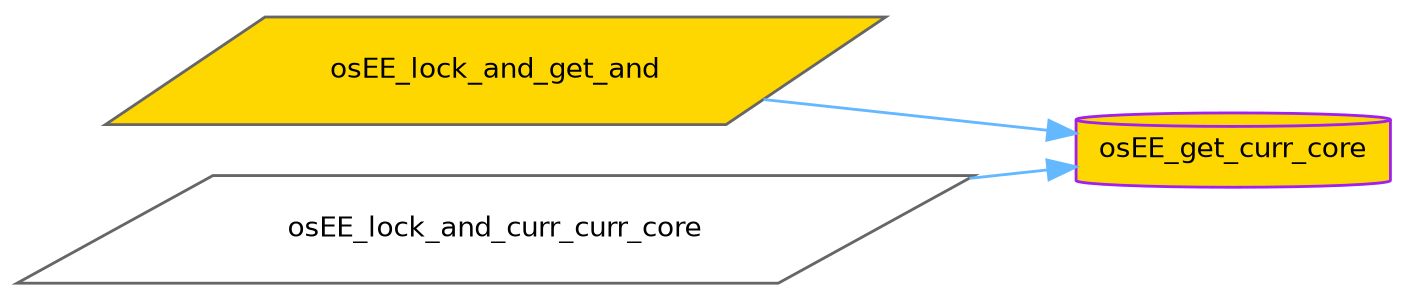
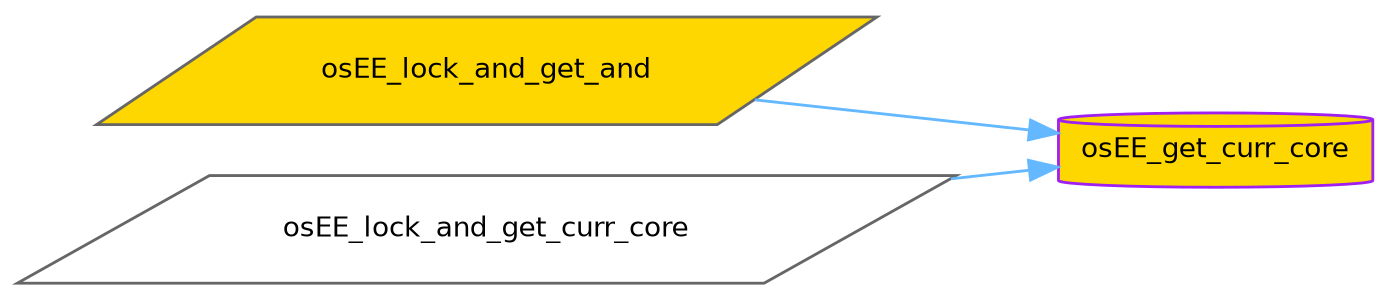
node "osEE_lock_and_curr_curr_core": label "osEE_lock_and_curr_curr_core" -> "osEE_lock_and_get_curr_core"
